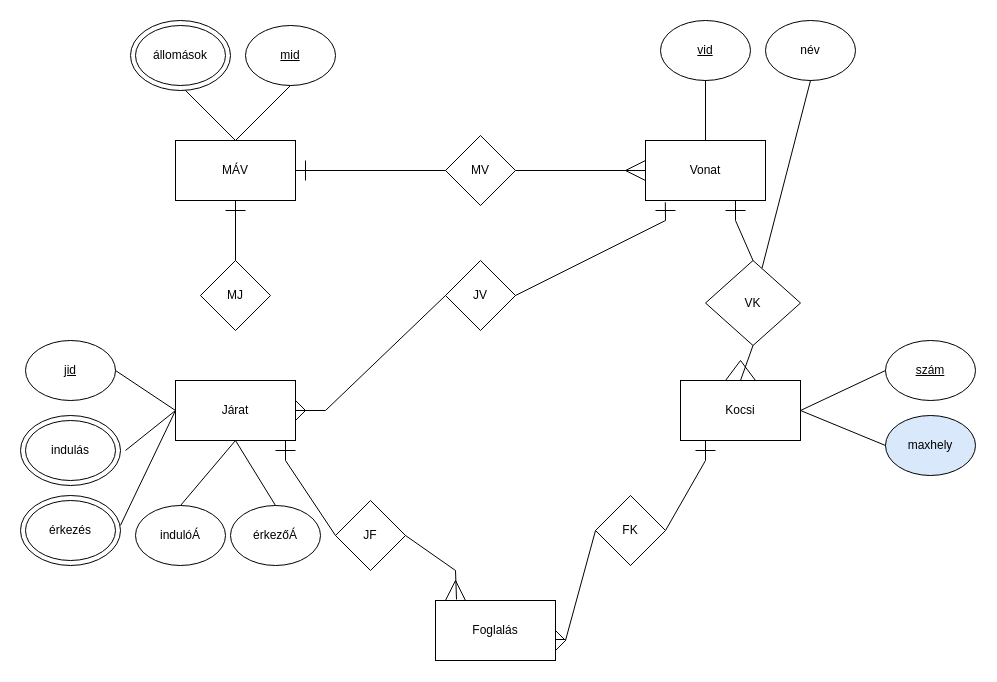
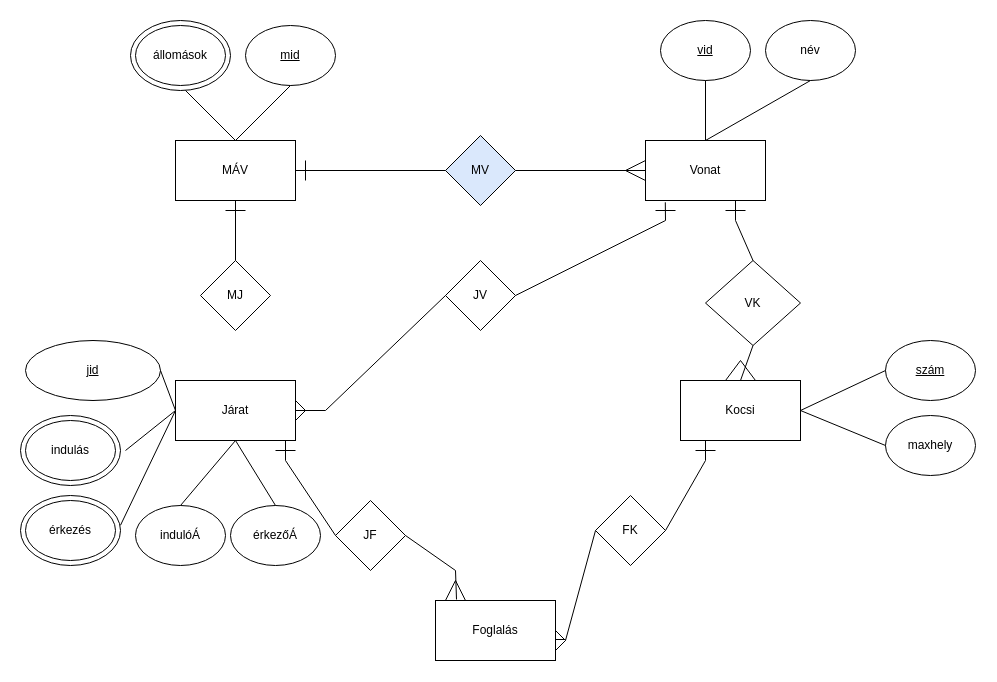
node "MV": fillcolor #ffffff -> #dae8fc
edge "név" -- "VK": now "név" -- "Vonat"
node "jid": size 90x60 -> 135x60
node "maxhely": fillcolor #dae8fc -> #ffffff
